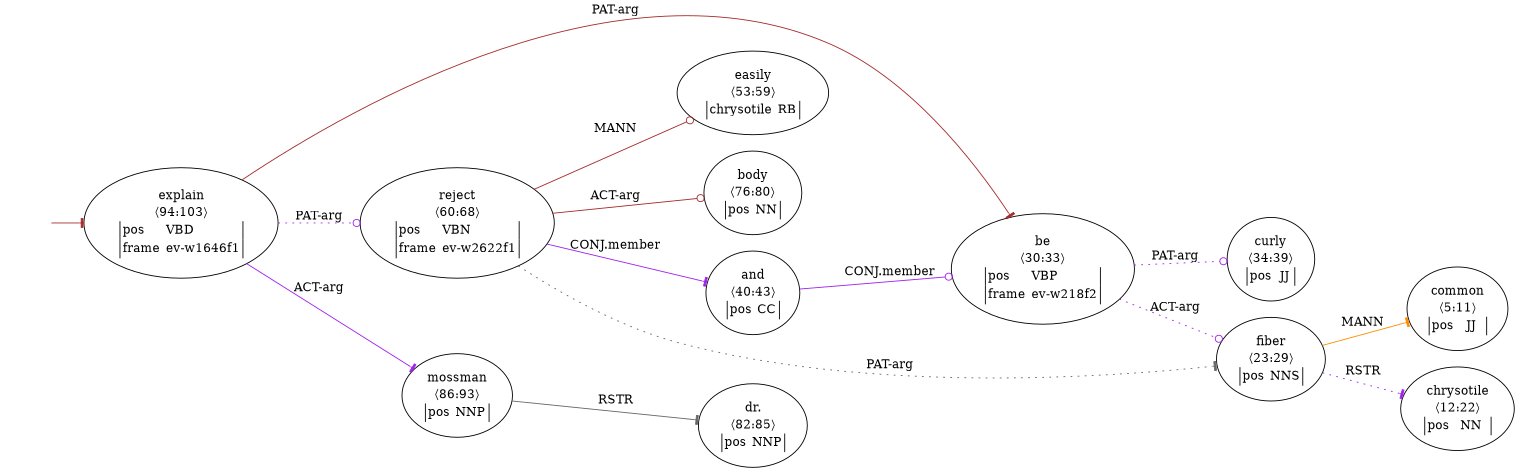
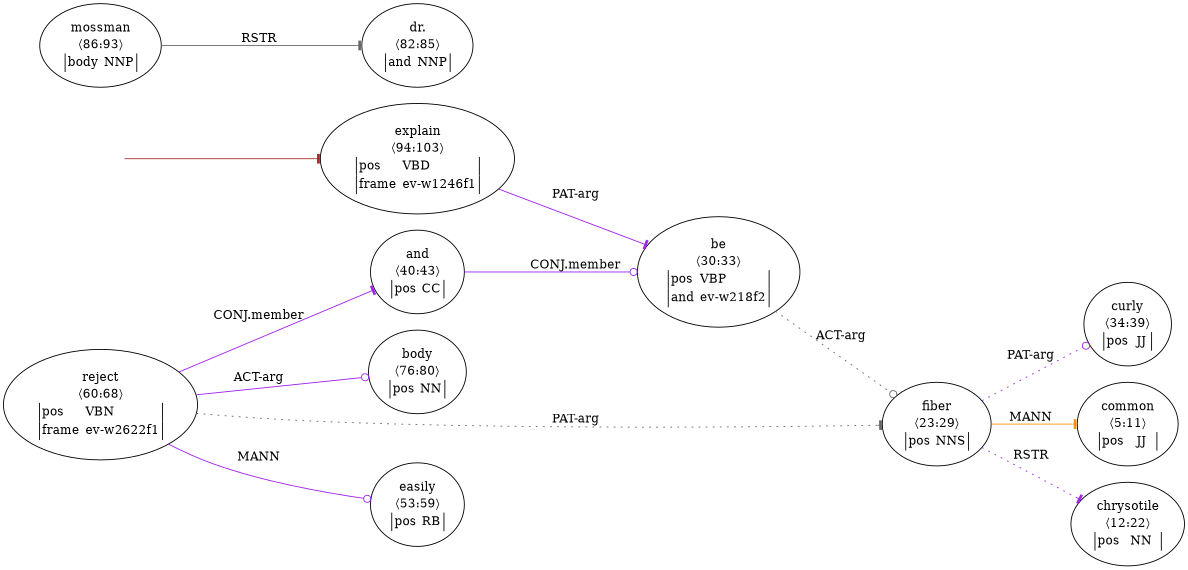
edge "explain" -> "be": color brown -> purple
node "easily": text "chrysotile" -> "pos"
edge "reject" -> "easily": color brown -> purple
edge "reject" -> "body": color brown -> purple
edge "explain" -> "reject": removed, label "PAT-arg"
node "explain": text "ev-w1646f1" -> "ev-w1246f1"
edge "be" -> "curly": now "fiber" -> "curly"
node "be": text "frame" -> "and"
edge "explain" -> "mossman": removed, label "ACT-arg"
edge "be" -> "fiber": color purple -> gray40
node "mossman": text "pos" -> "body"
node "dr.": text "pos" -> "and"
